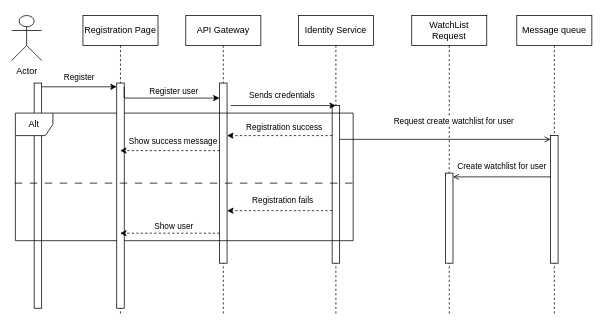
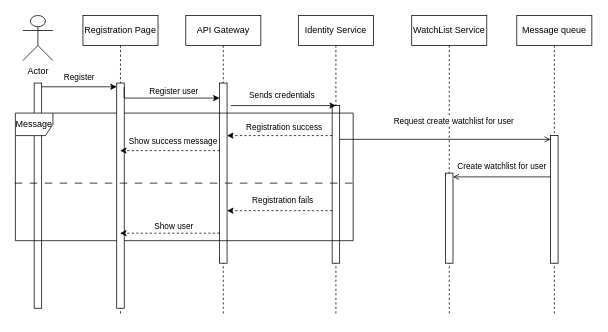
node "WatchList Request": label "WatchList Request" -> "WatchList Service"
node "Actor": moved (27, 38) -> (38, 38)
node "Alt": label "Alt" -> "Message"
